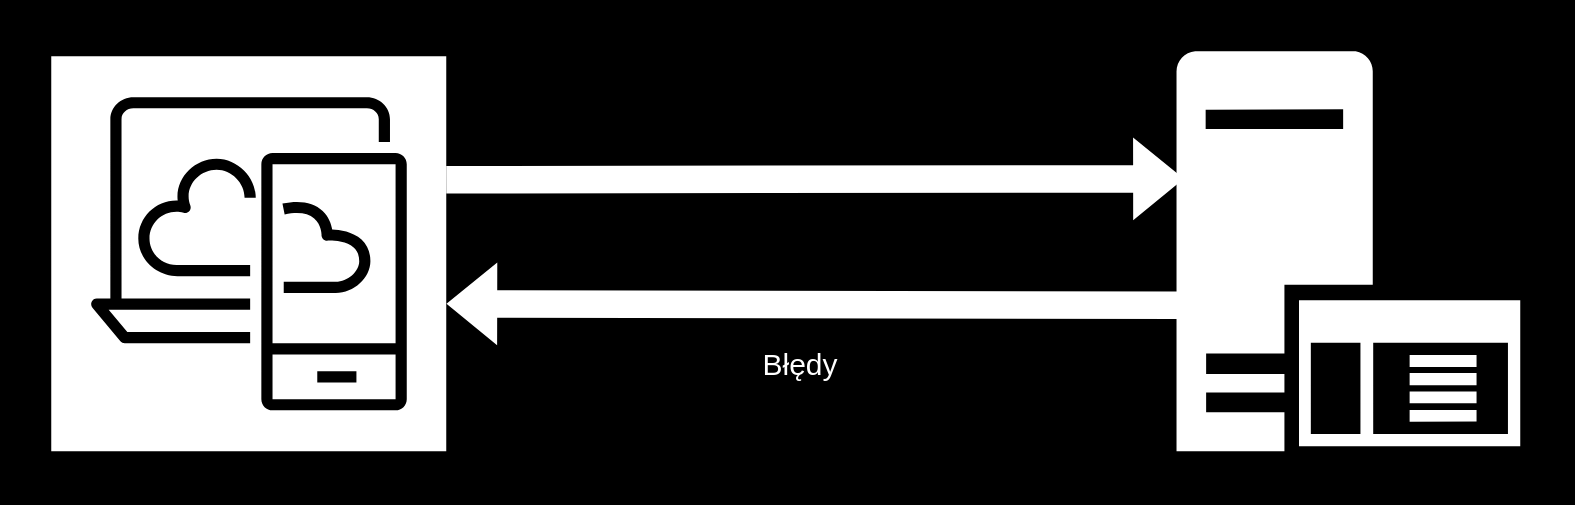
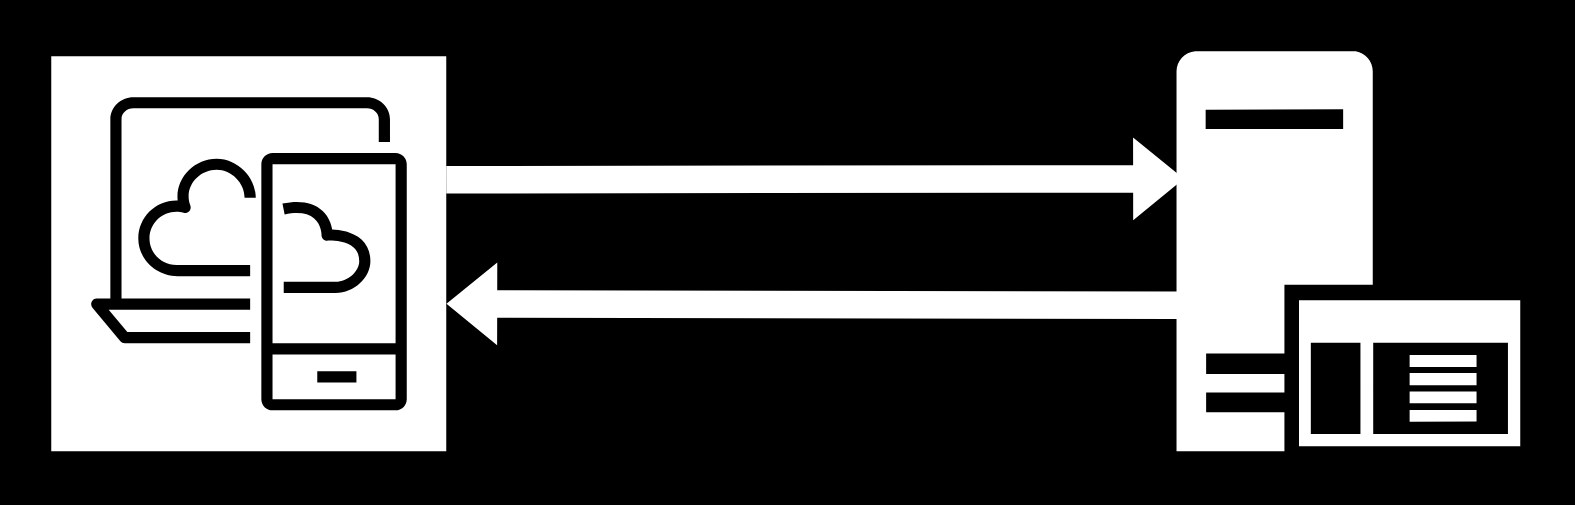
node "Błędy": removed
